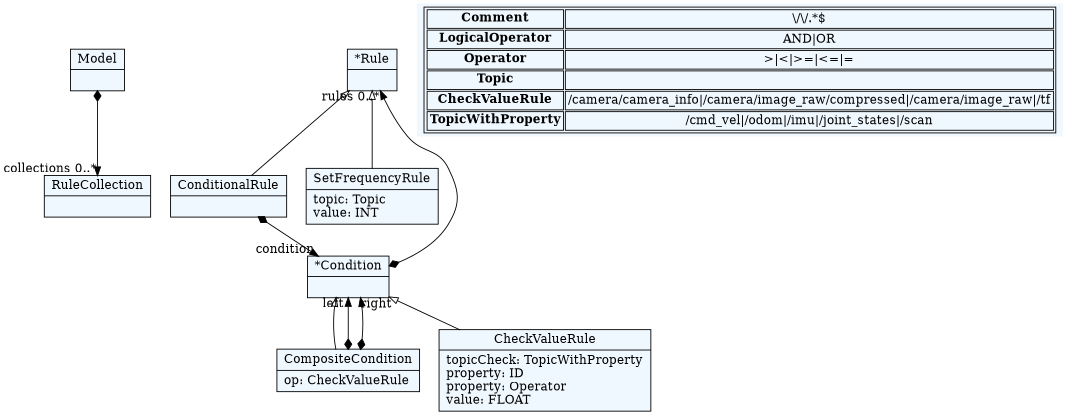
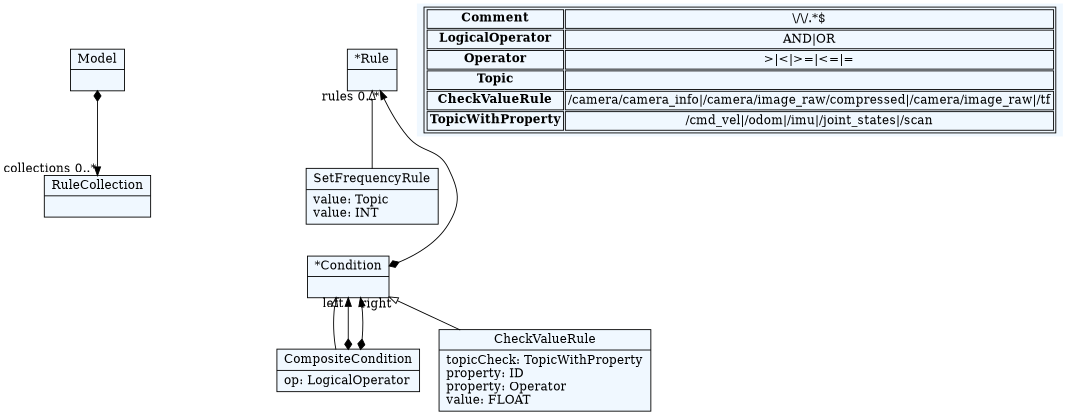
node "ConditionalRule": removed
node "SetFrequencyRule": text "topic: Topic" -> "value: Topic"
node "CompositeCondition": text "op: CheckValueRule" -> "op: LogicalOperator"
